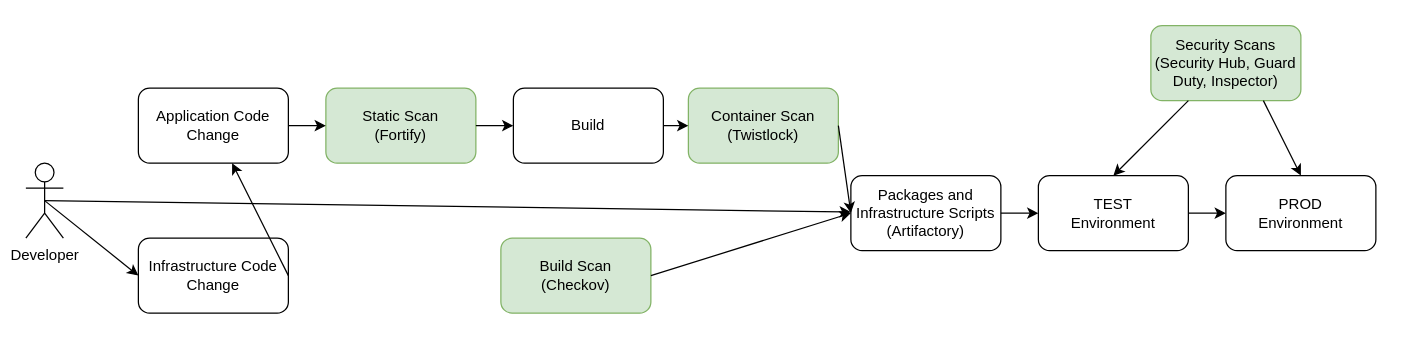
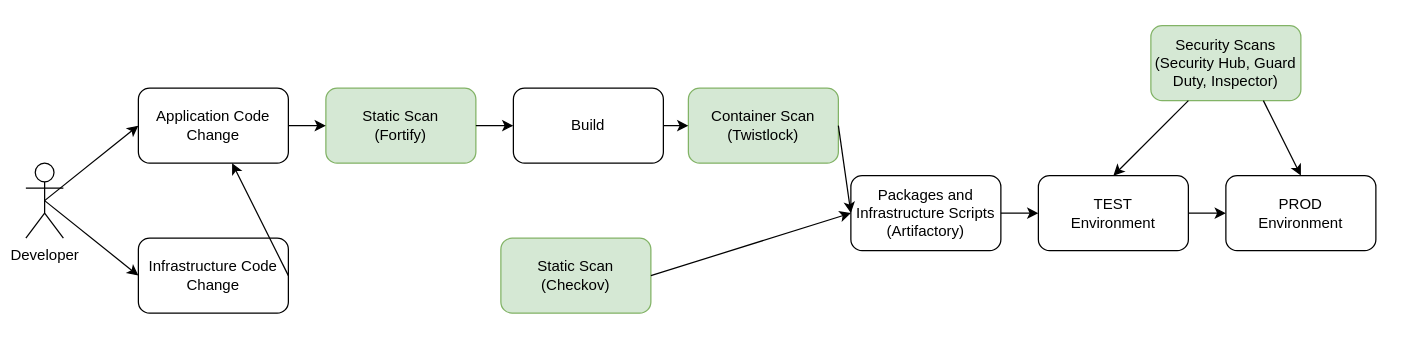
edge "Developer" -> "Packages and Infrastructure Scripts (Artifactory)": now "Developer" -> "Application Code Change"
node "Build Scan (Checkov)": label "Build Scan (Checkov)" -> "Static Scan (Checkov)"
